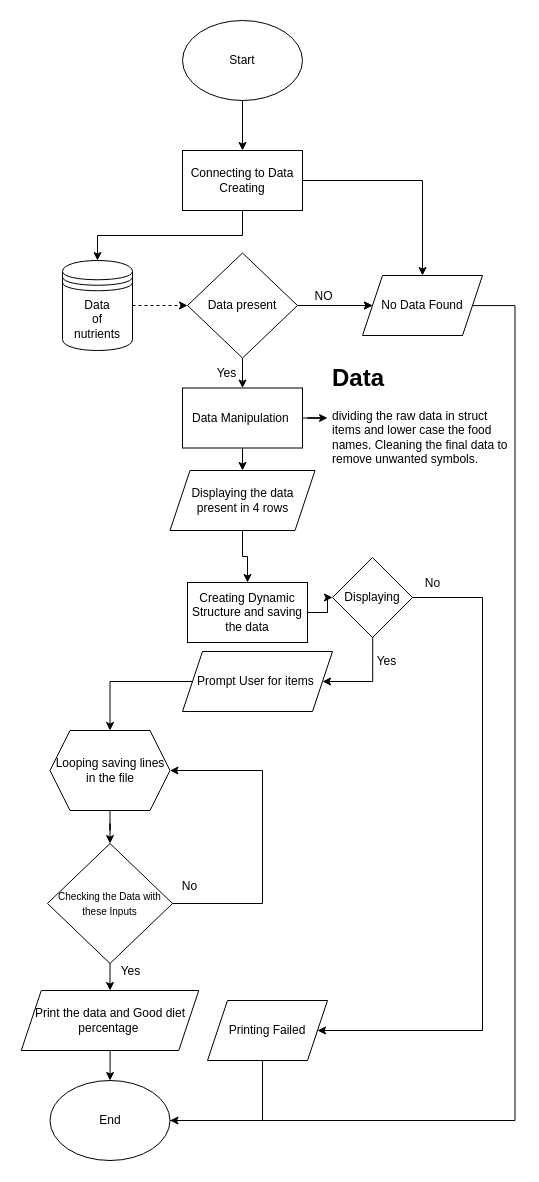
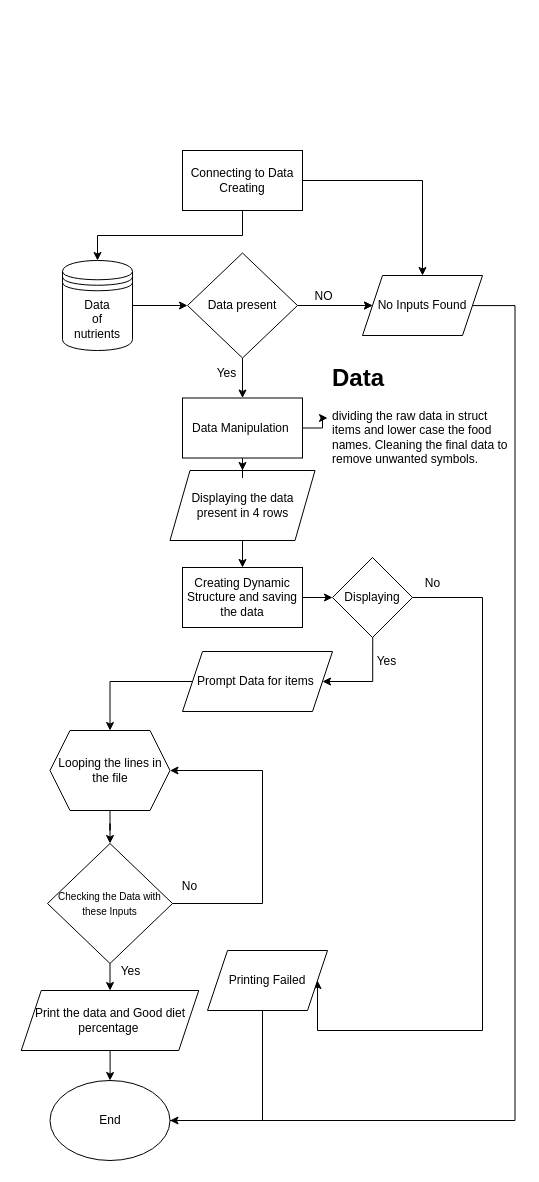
node "Start": removed
edge "Start" -> "Connecting to Data Creating": removed
edge "Data of nutrients" -> "Data present": style dashed -> solid
node "No Data Found": label "No Data Found" -> "No Inputs Found"
node "Data Manipulation": moved (243, 418) -> (243, 428)
node "Displaying the data present in 4 rows": size 145x60 -> 145x70
node "Creating Dynamic Structure and saving the data": moved (248, 613) -> (243, 598)
node "Prompt User for items": label "Prompt User for items" -> "Prompt Data for items"
node "Looping saving lines in the file": label "Looping saving lines in the file" -> "Looping the lines in the file"
node "Printing Failed": moved (268, 1031) -> (268, 981)
